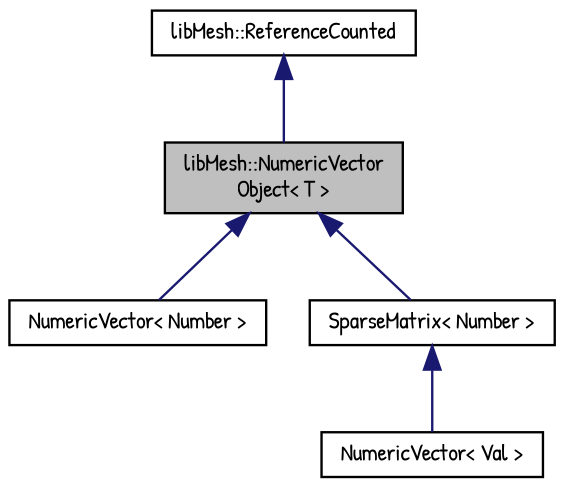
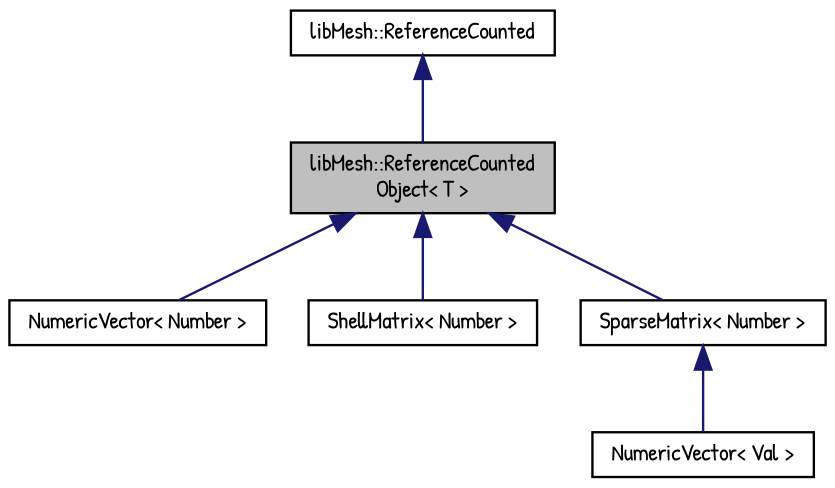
node "libMesh::NumericVector Object< T >": label "libMesh::NumericVector Object< T >" -> "libMesh::ReferenceCounted Object< T >"
node "ShellMatrix< Number >": added
